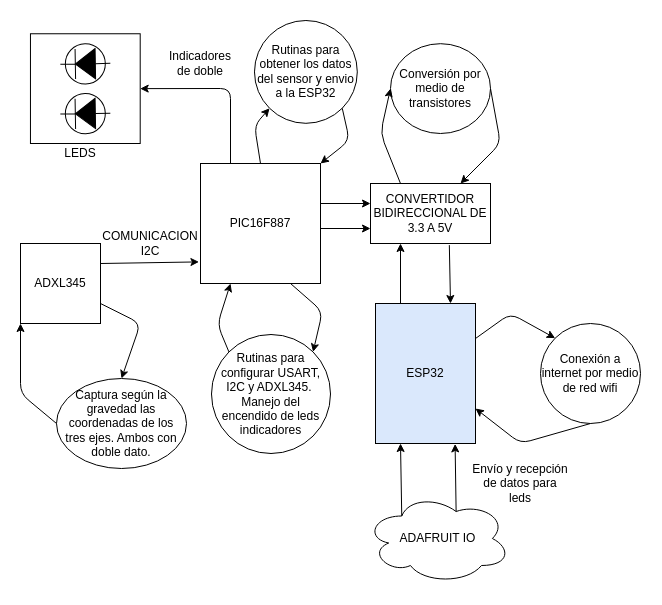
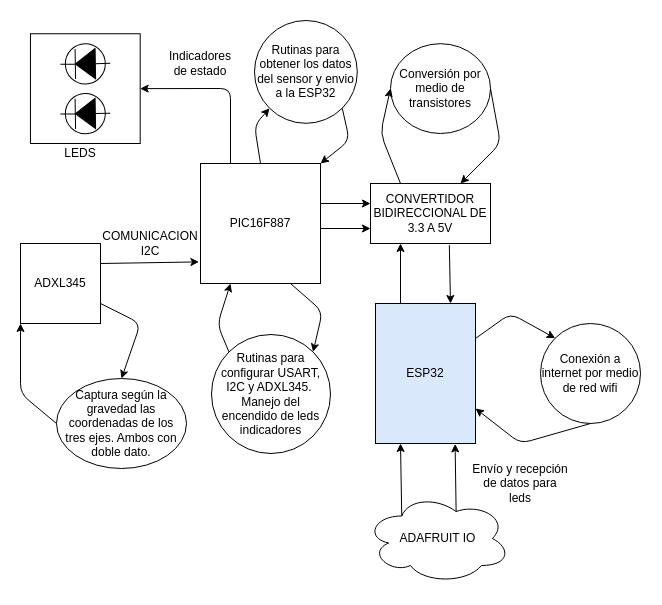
node "Indicadores de doble": label "Indicadores de doble" -> "Indicadores de estado"
